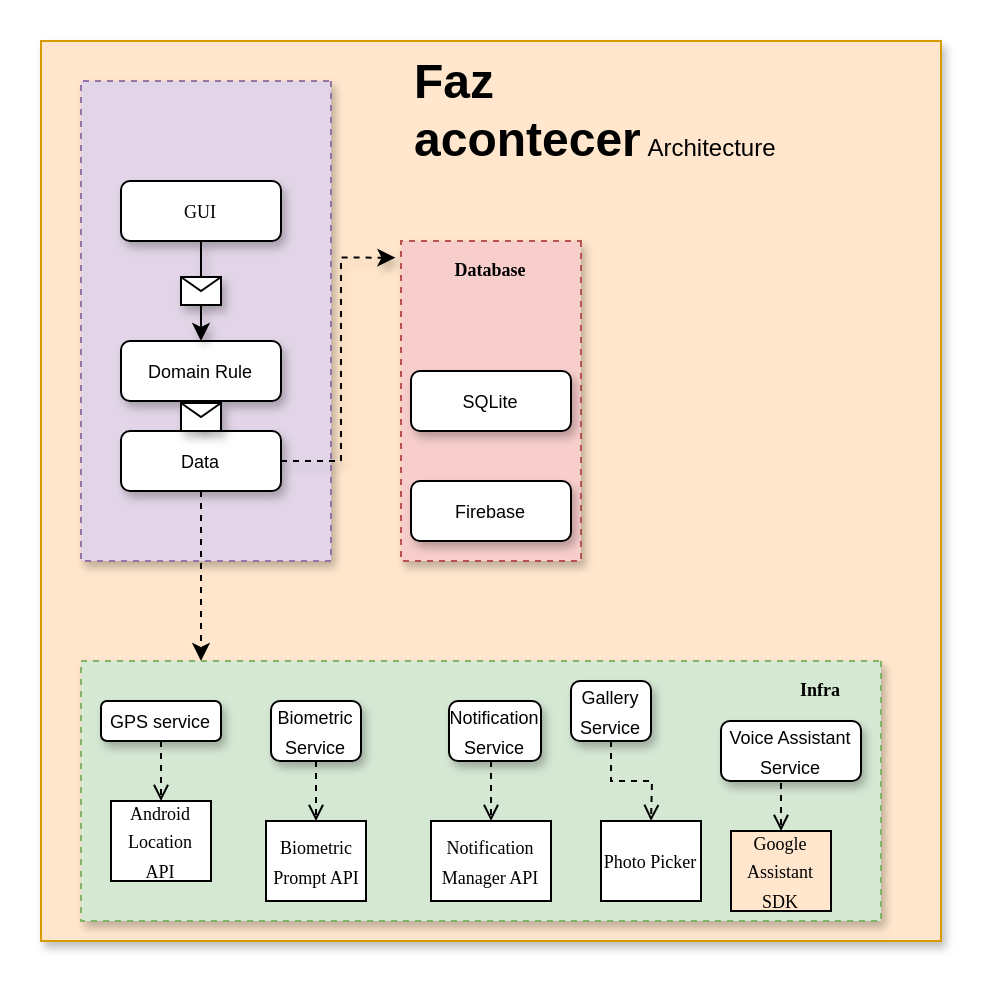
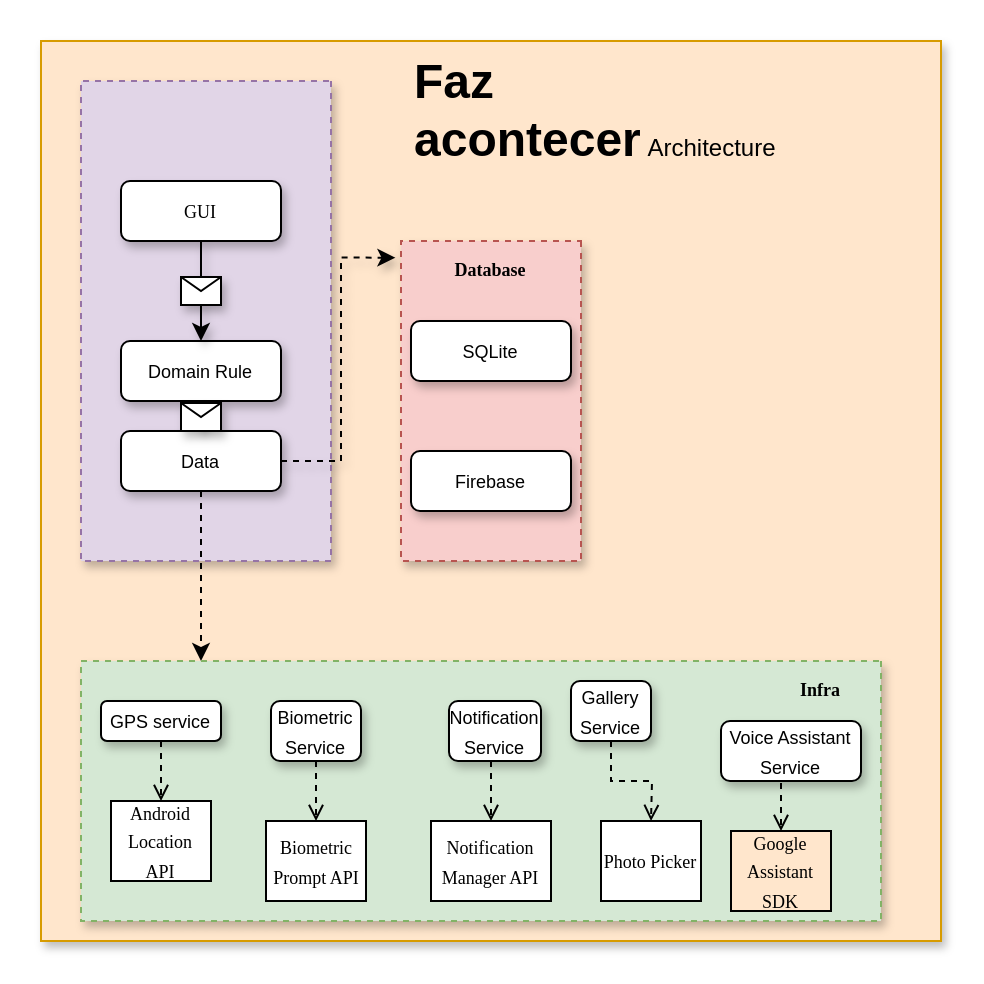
node "SQLite": moved (491, 401) -> (491, 351)
node "Firebase": moved (491, 511) -> (491, 481)
